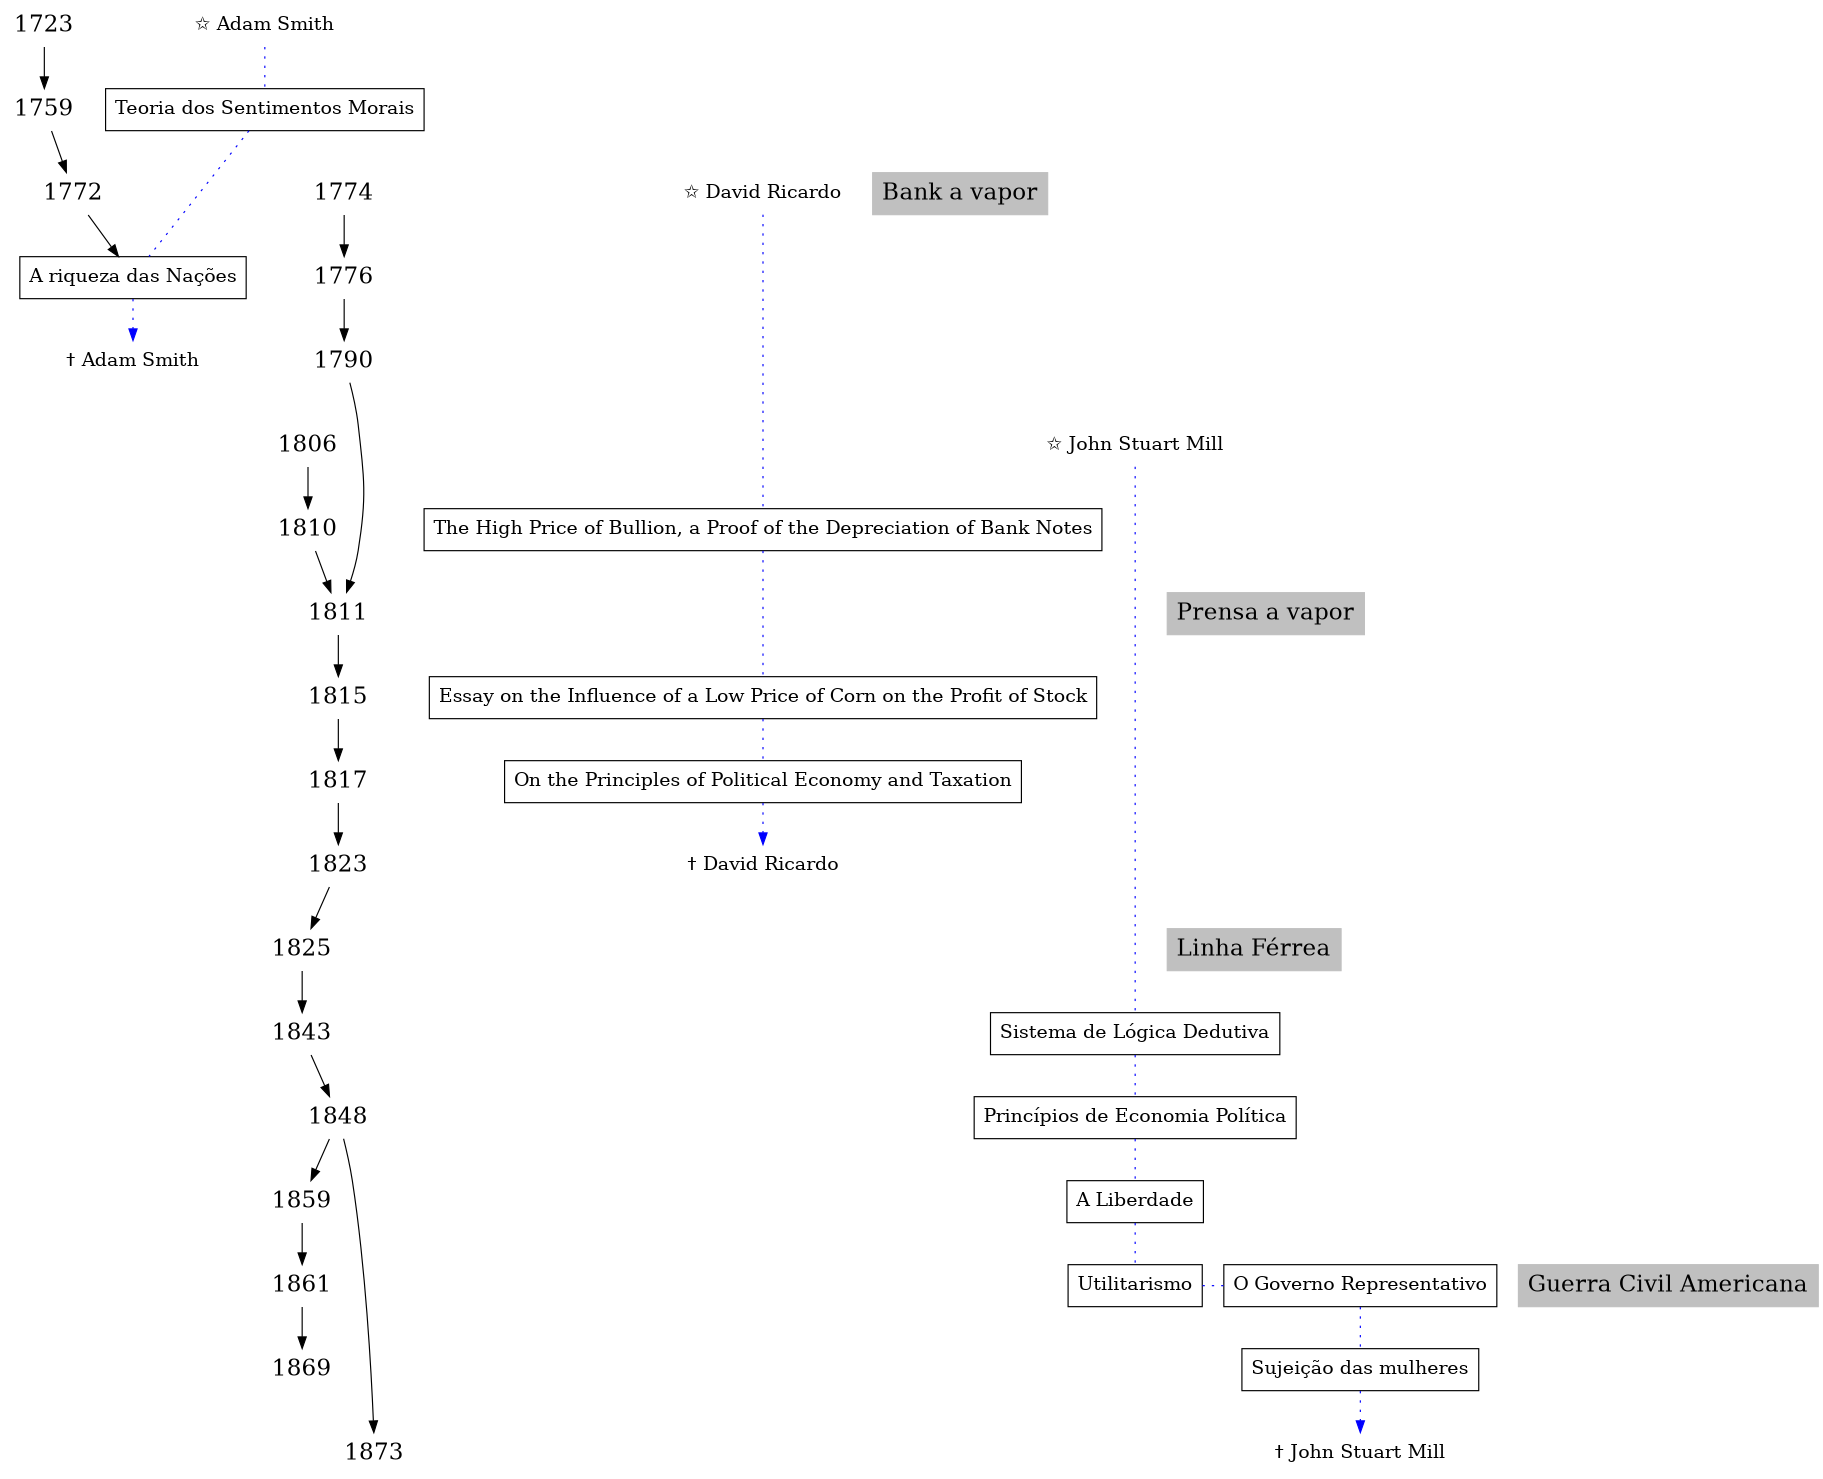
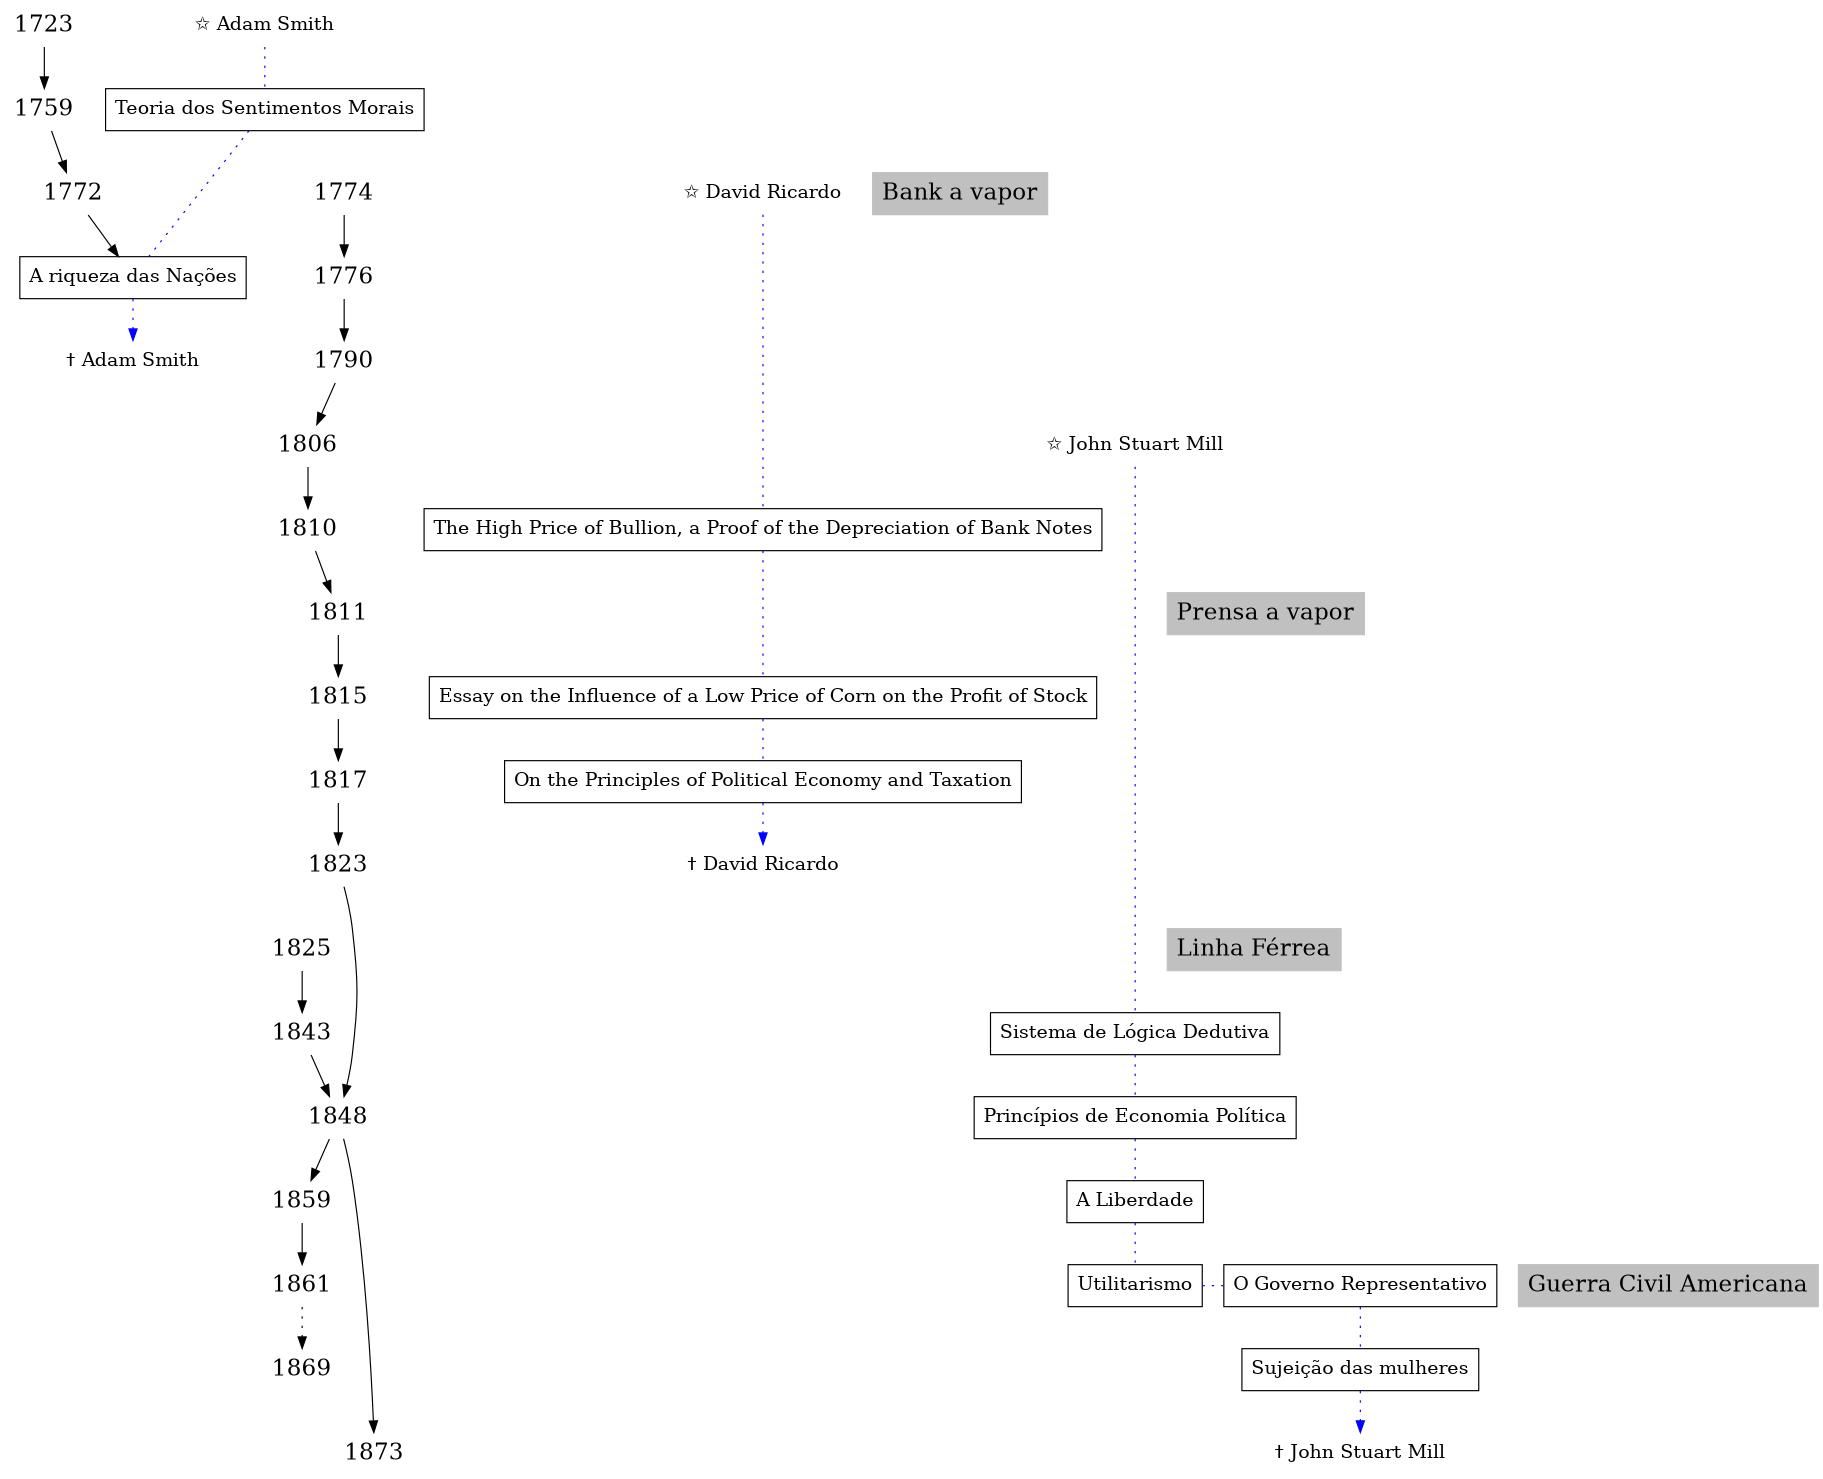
edge "1790" -> "1811": now "1790" -> "1806"
edge "1823" -> "1825": now "1823" -> "1848"
edge "1861" -> "1869": style solid -> dotted
